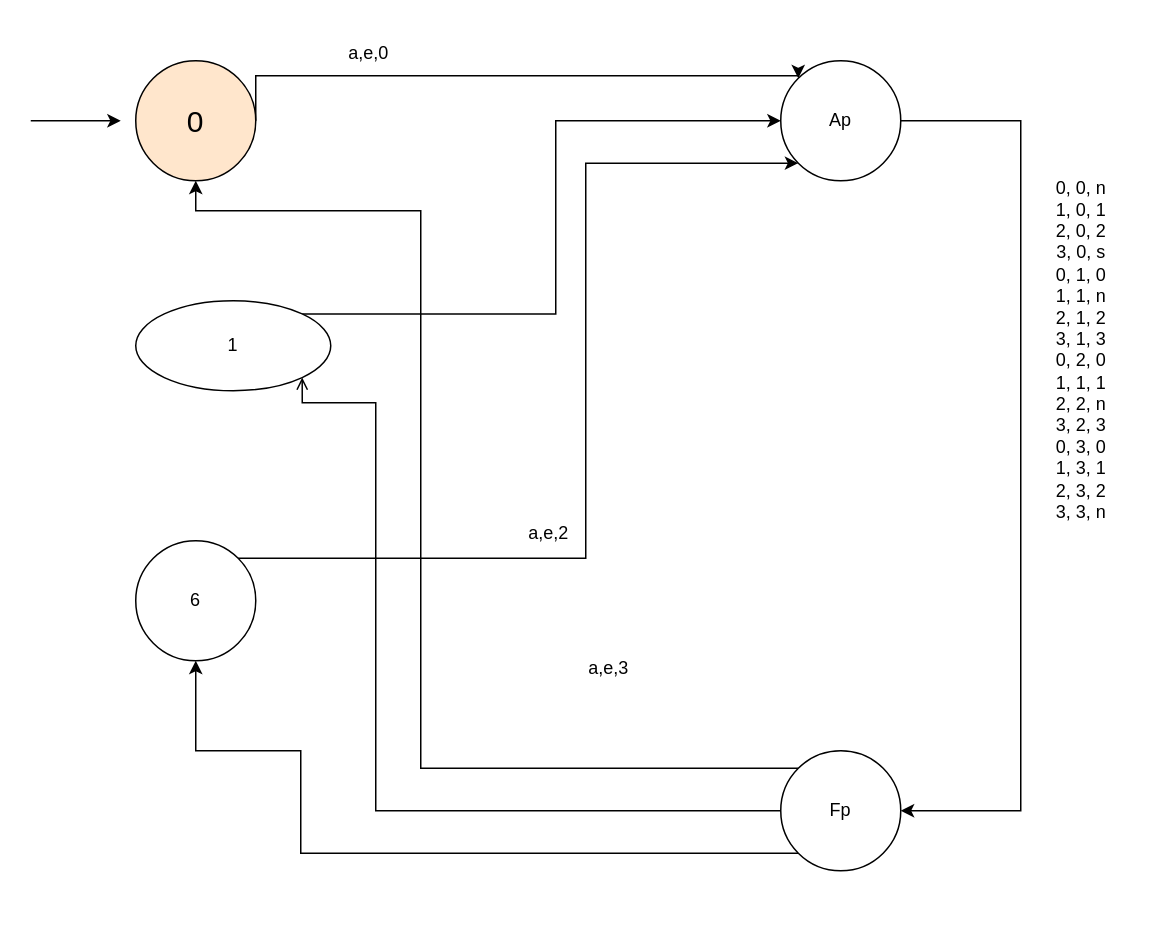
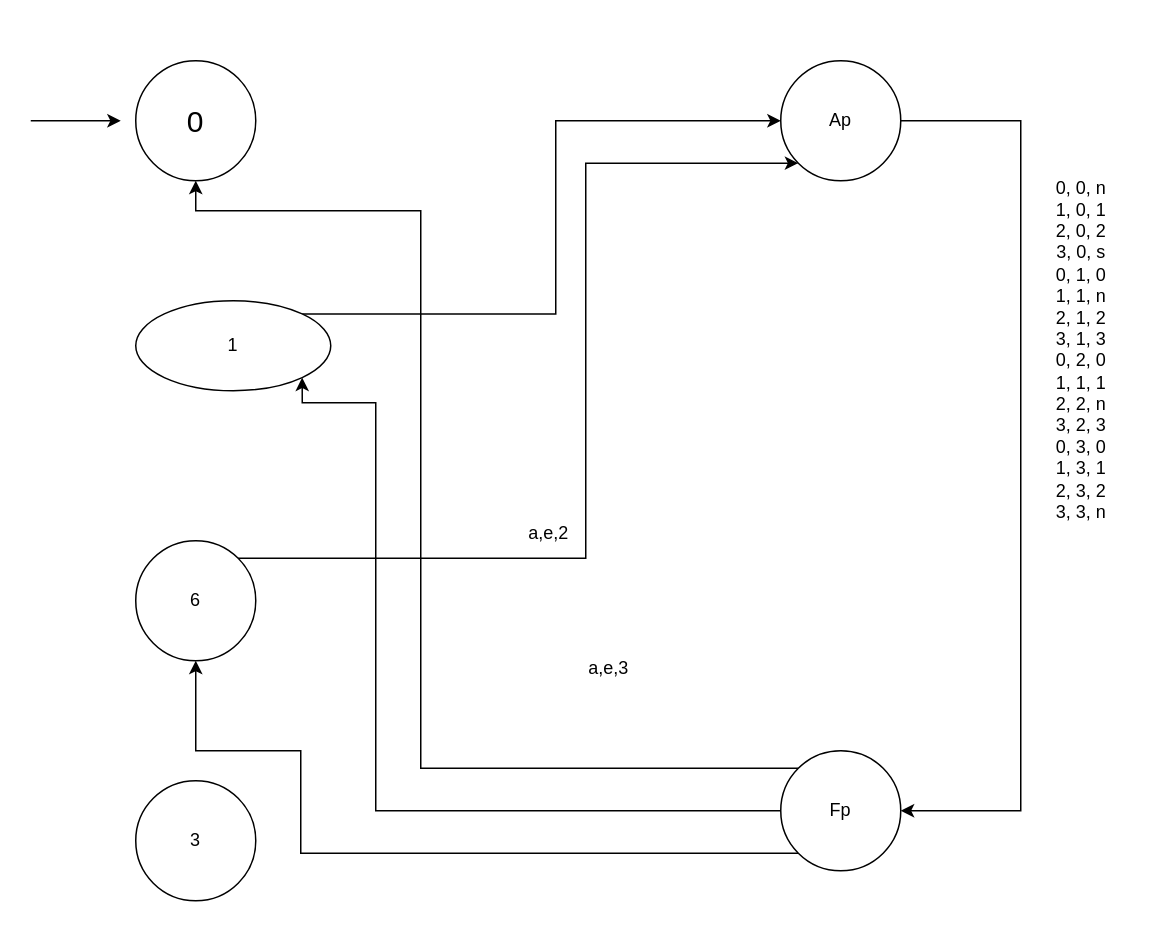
node "a,e,0": removed
edge "0" -> "Ap": removed
node "0": fillcolor #ffe6cc -> #ffffff
edge "Fp" -> "1": arrowhead open -> classic
node "3": added
